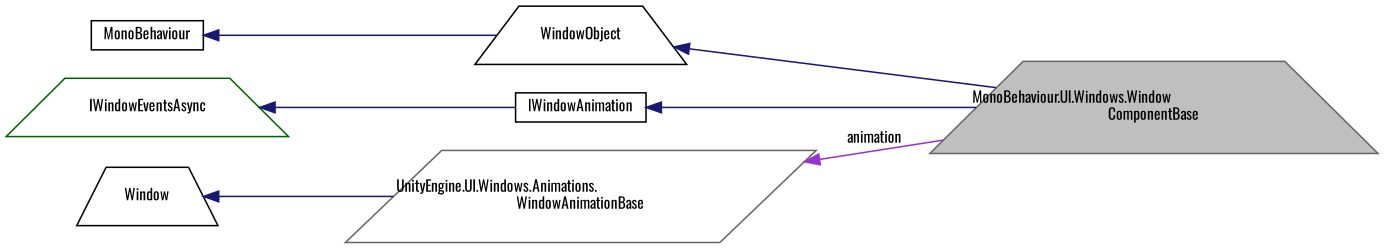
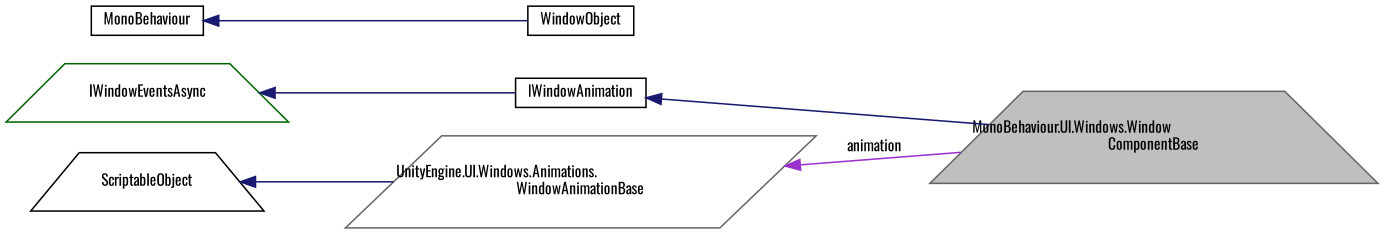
node "WindowObject": shape trapezium -> box
edge "MonoBehaviour.UI.Windows.Window ComponentBase" -> "WindowObject": removed
node "Window": label "Window" -> "ScriptableObject"
